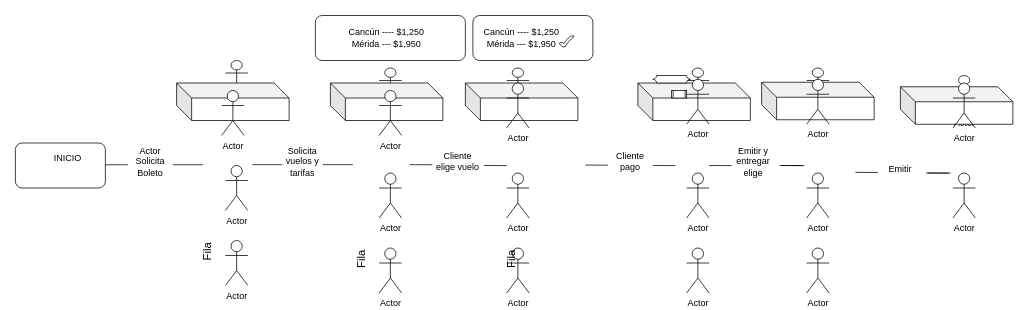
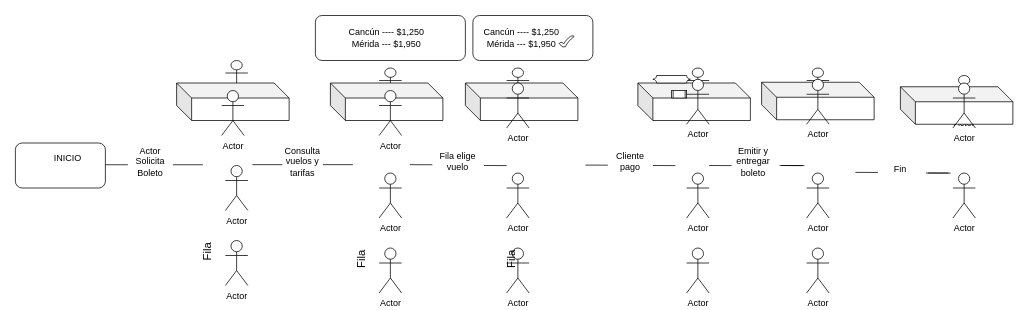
node "Solicita vuelos y tarifas": label "Solicita vuelos y tarifas" -> "Consulta vuelos y tarifas"
node "Cliente elige vuelo": label "Cliente elige vuelo" -> "Fila elige vuelo"
node "Emitir y entregar elige": label "Emitir y entregar elige" -> "Emitir y entregar boleto"
node "Emitir": label "Emitir" -> "Fin"
